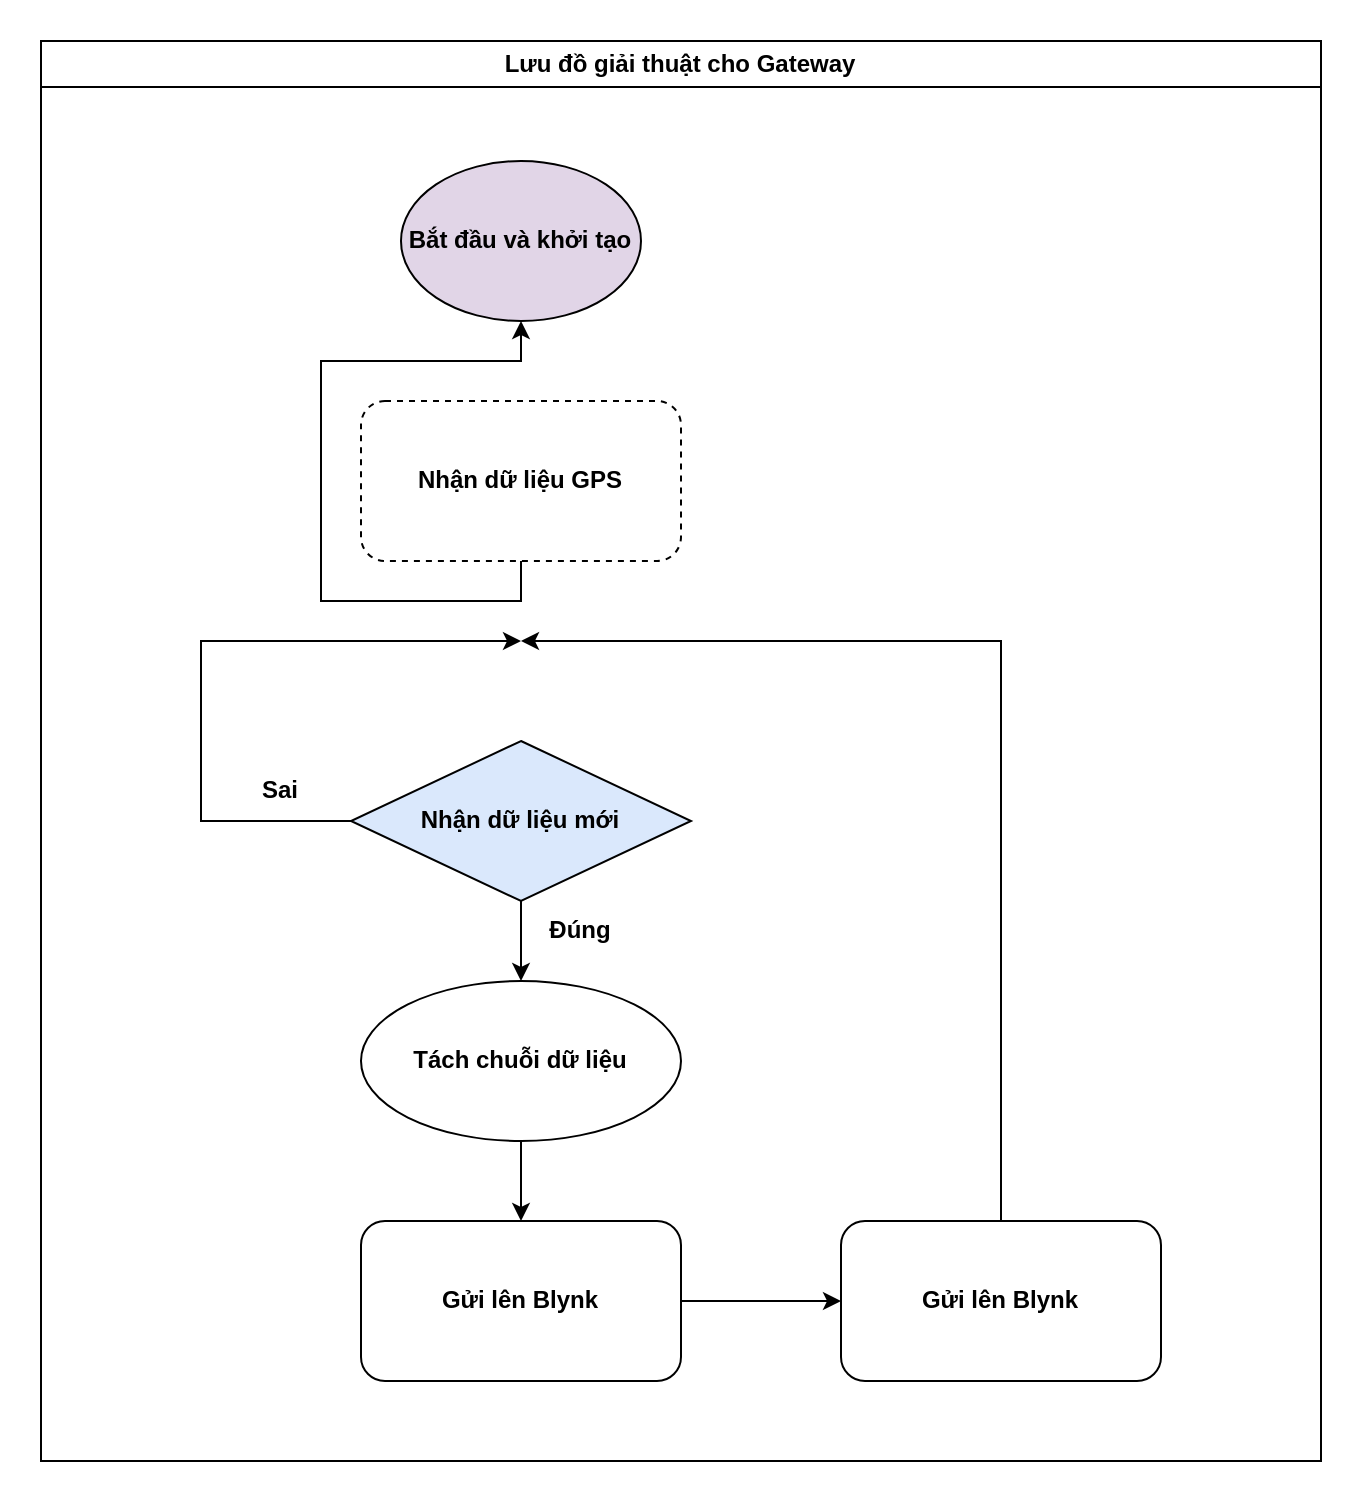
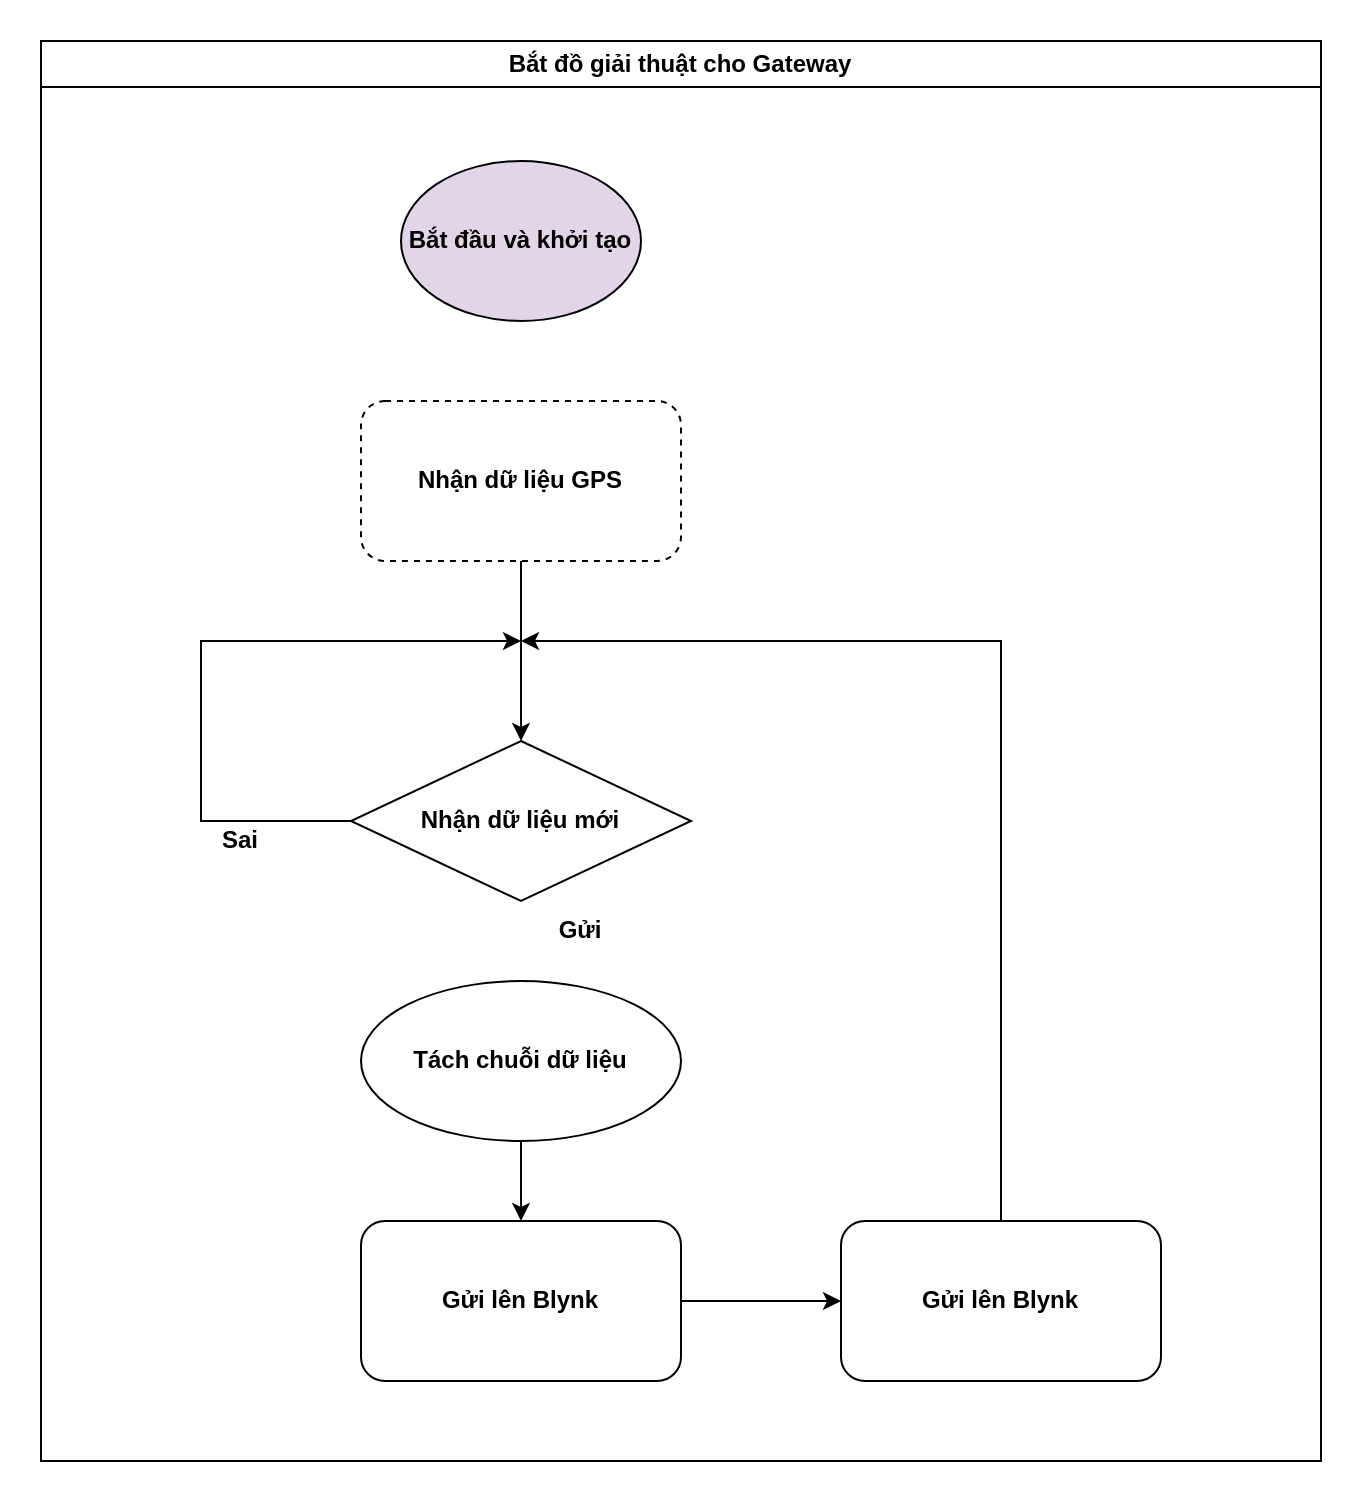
node "Lưu đồ giải thuật cho Gateway": label "Lưu đồ giải thuật cho Gateway" -> "Bắt đồ giải thuật cho Gateway"
edge "Nhận dữ liệu GPS" -> "Bắt đầu và khởi tạo": now "Nhận dữ liệu GPS" -> "Nhận dữ liệu mới"
node "Sai": moved (281, 791) -> (241, 841)
node "Nhận dữ liệu mới": fillcolor #dae8fc -> #ffffff
node "Đúng": label "Đúng" -> "Gửi"
edge "Nhận dữ liệu mới" -> "Tách chuỗi dữ liệu": removed
